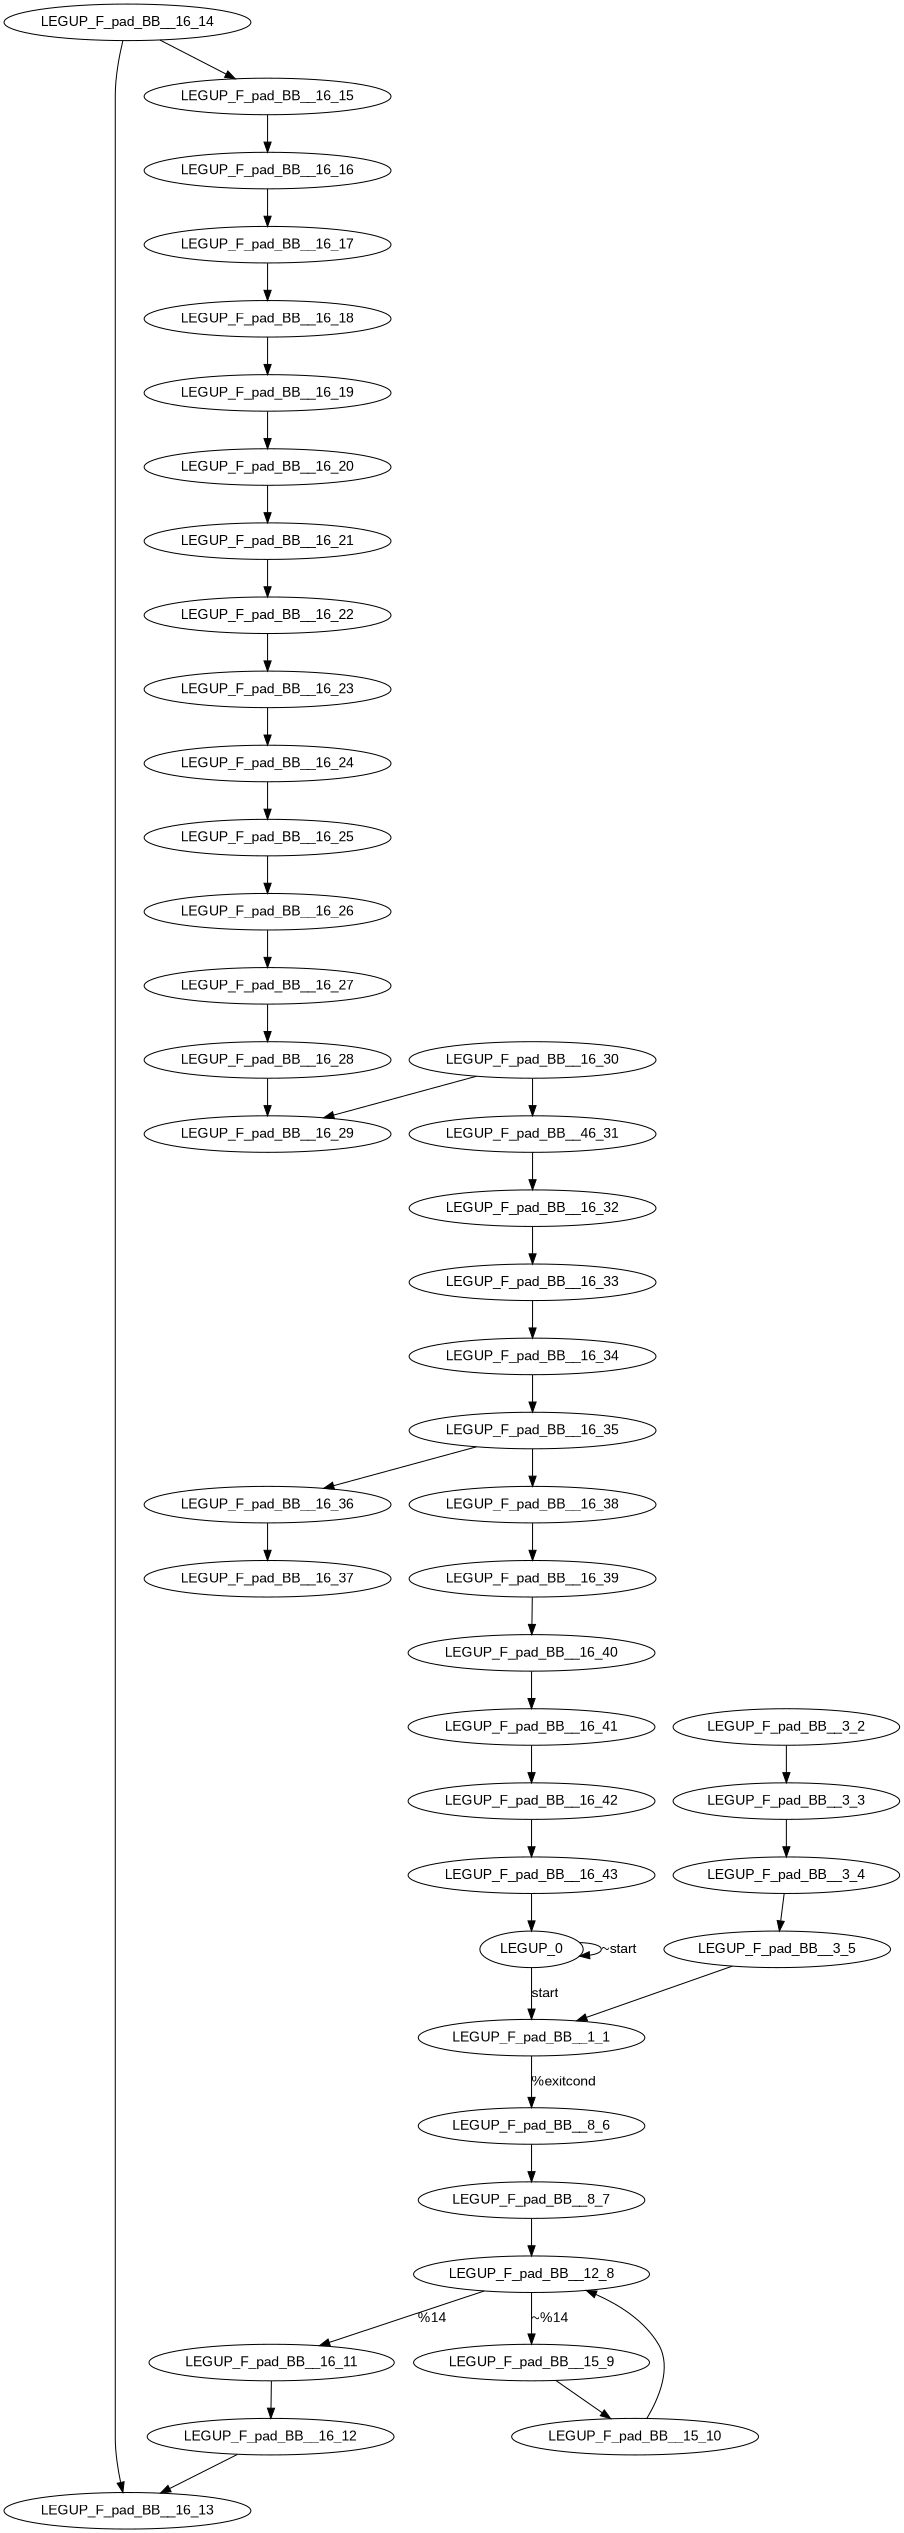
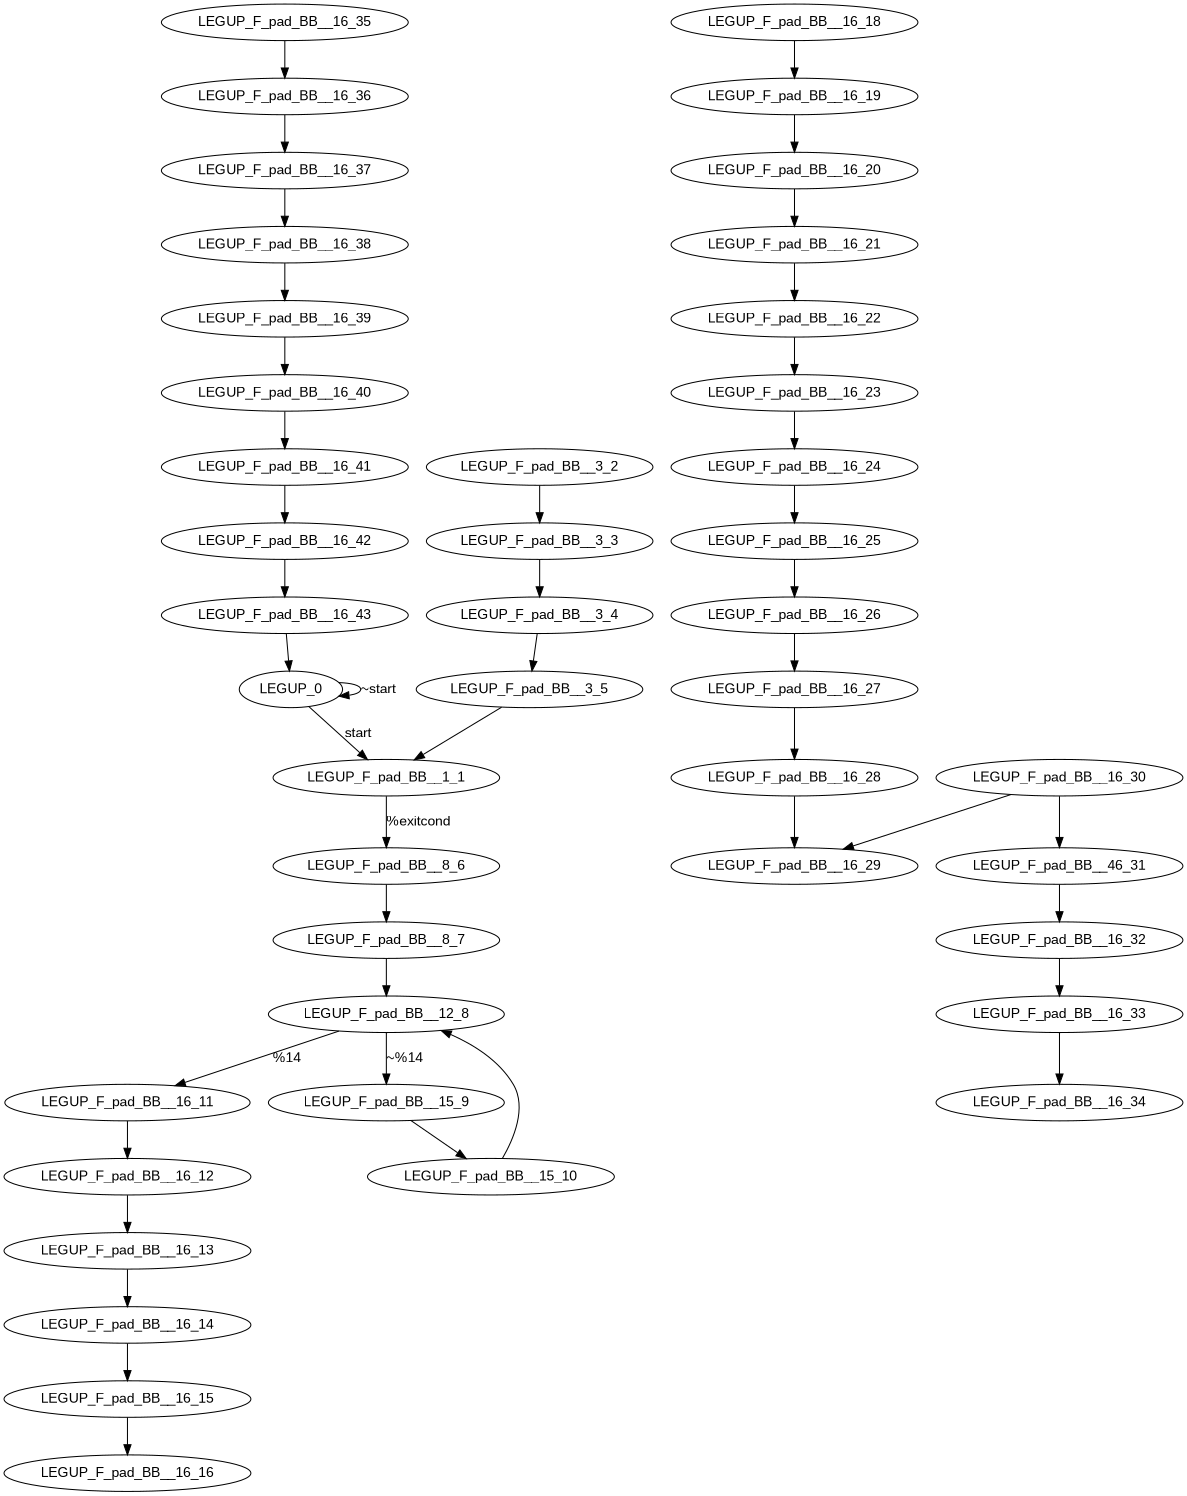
node "LEGUP_F_pad_BB__16_17": removed
edge "LEGUP_F_pad_BB__16_14" -> "LEGUP_F_pad_BB__16_13": reversed
edge "LEGUP_F_pad_BB__16_34" -> "LEGUP_F_pad_BB__16_35": removed
edge "LEGUP_F_pad_BB__16_35" -> "LEGUP_F_pad_BB__16_38": now "LEGUP_F_pad_BB__16_37" -> "LEGUP_F_pad_BB__16_38"
